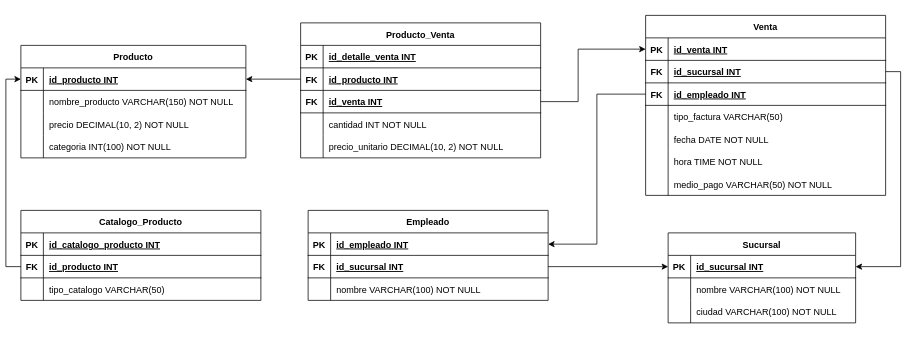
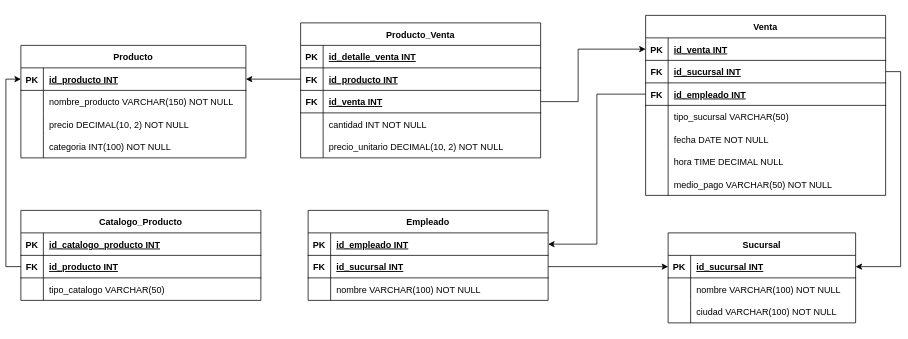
node "tipo_factura VARCHAR(50)": label "tipo_factura VARCHAR(50)" -> "tipo_sucursal VARCHAR(50)"
node "hora TIME NOT NULL": label "hora TIME NOT NULL" -> "hora TIME DECIMAL NULL"
